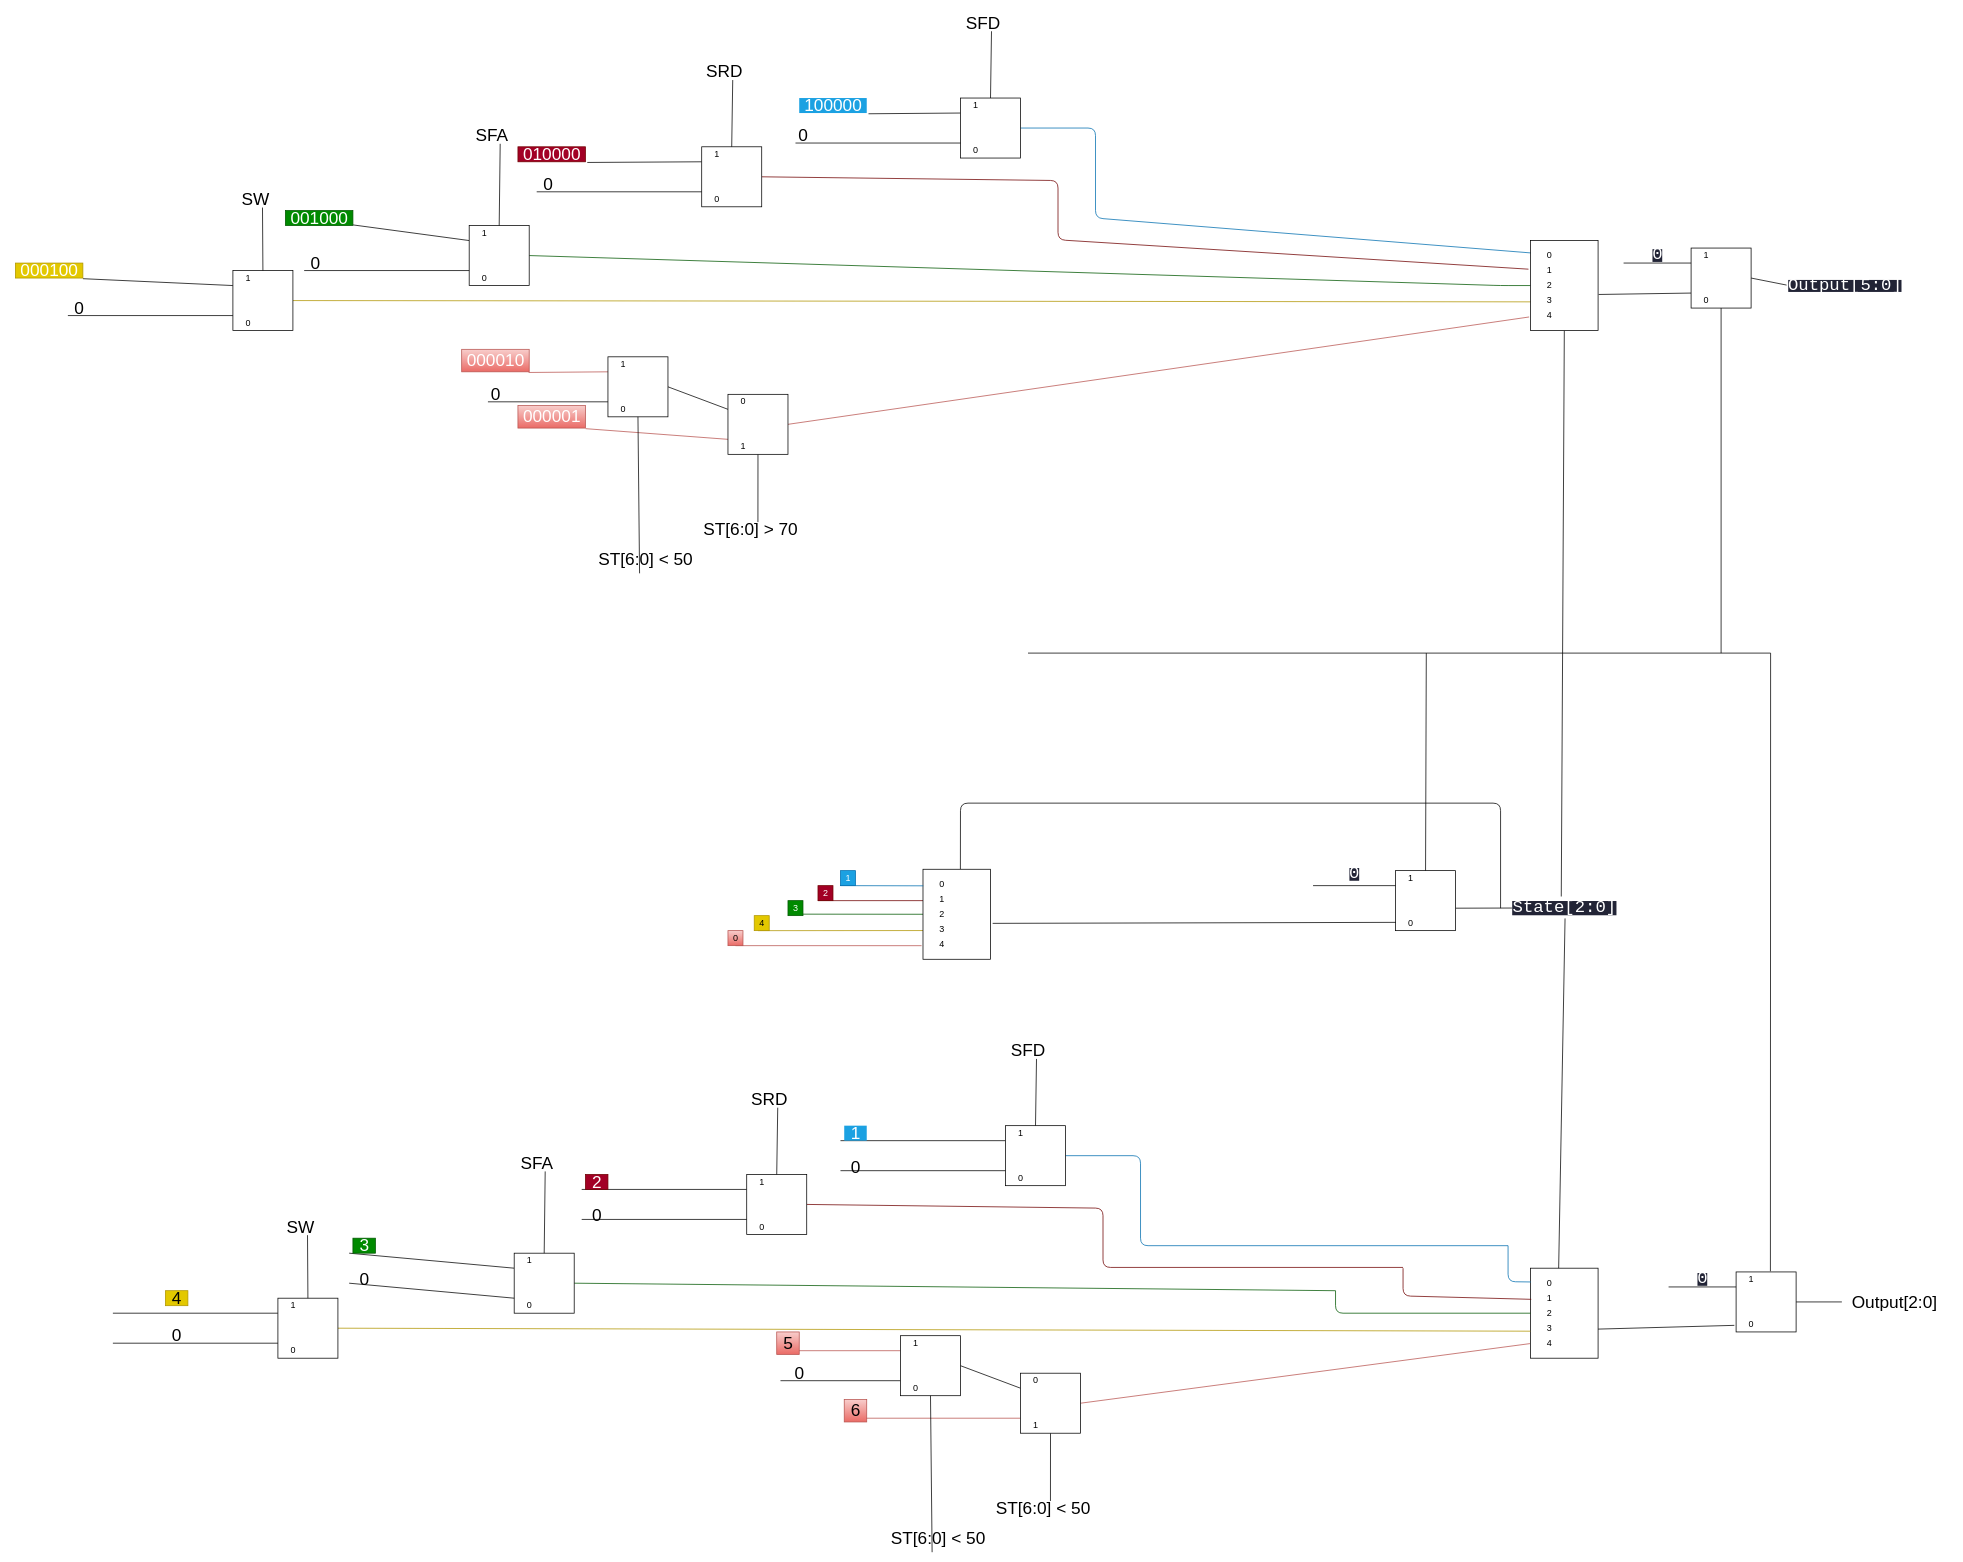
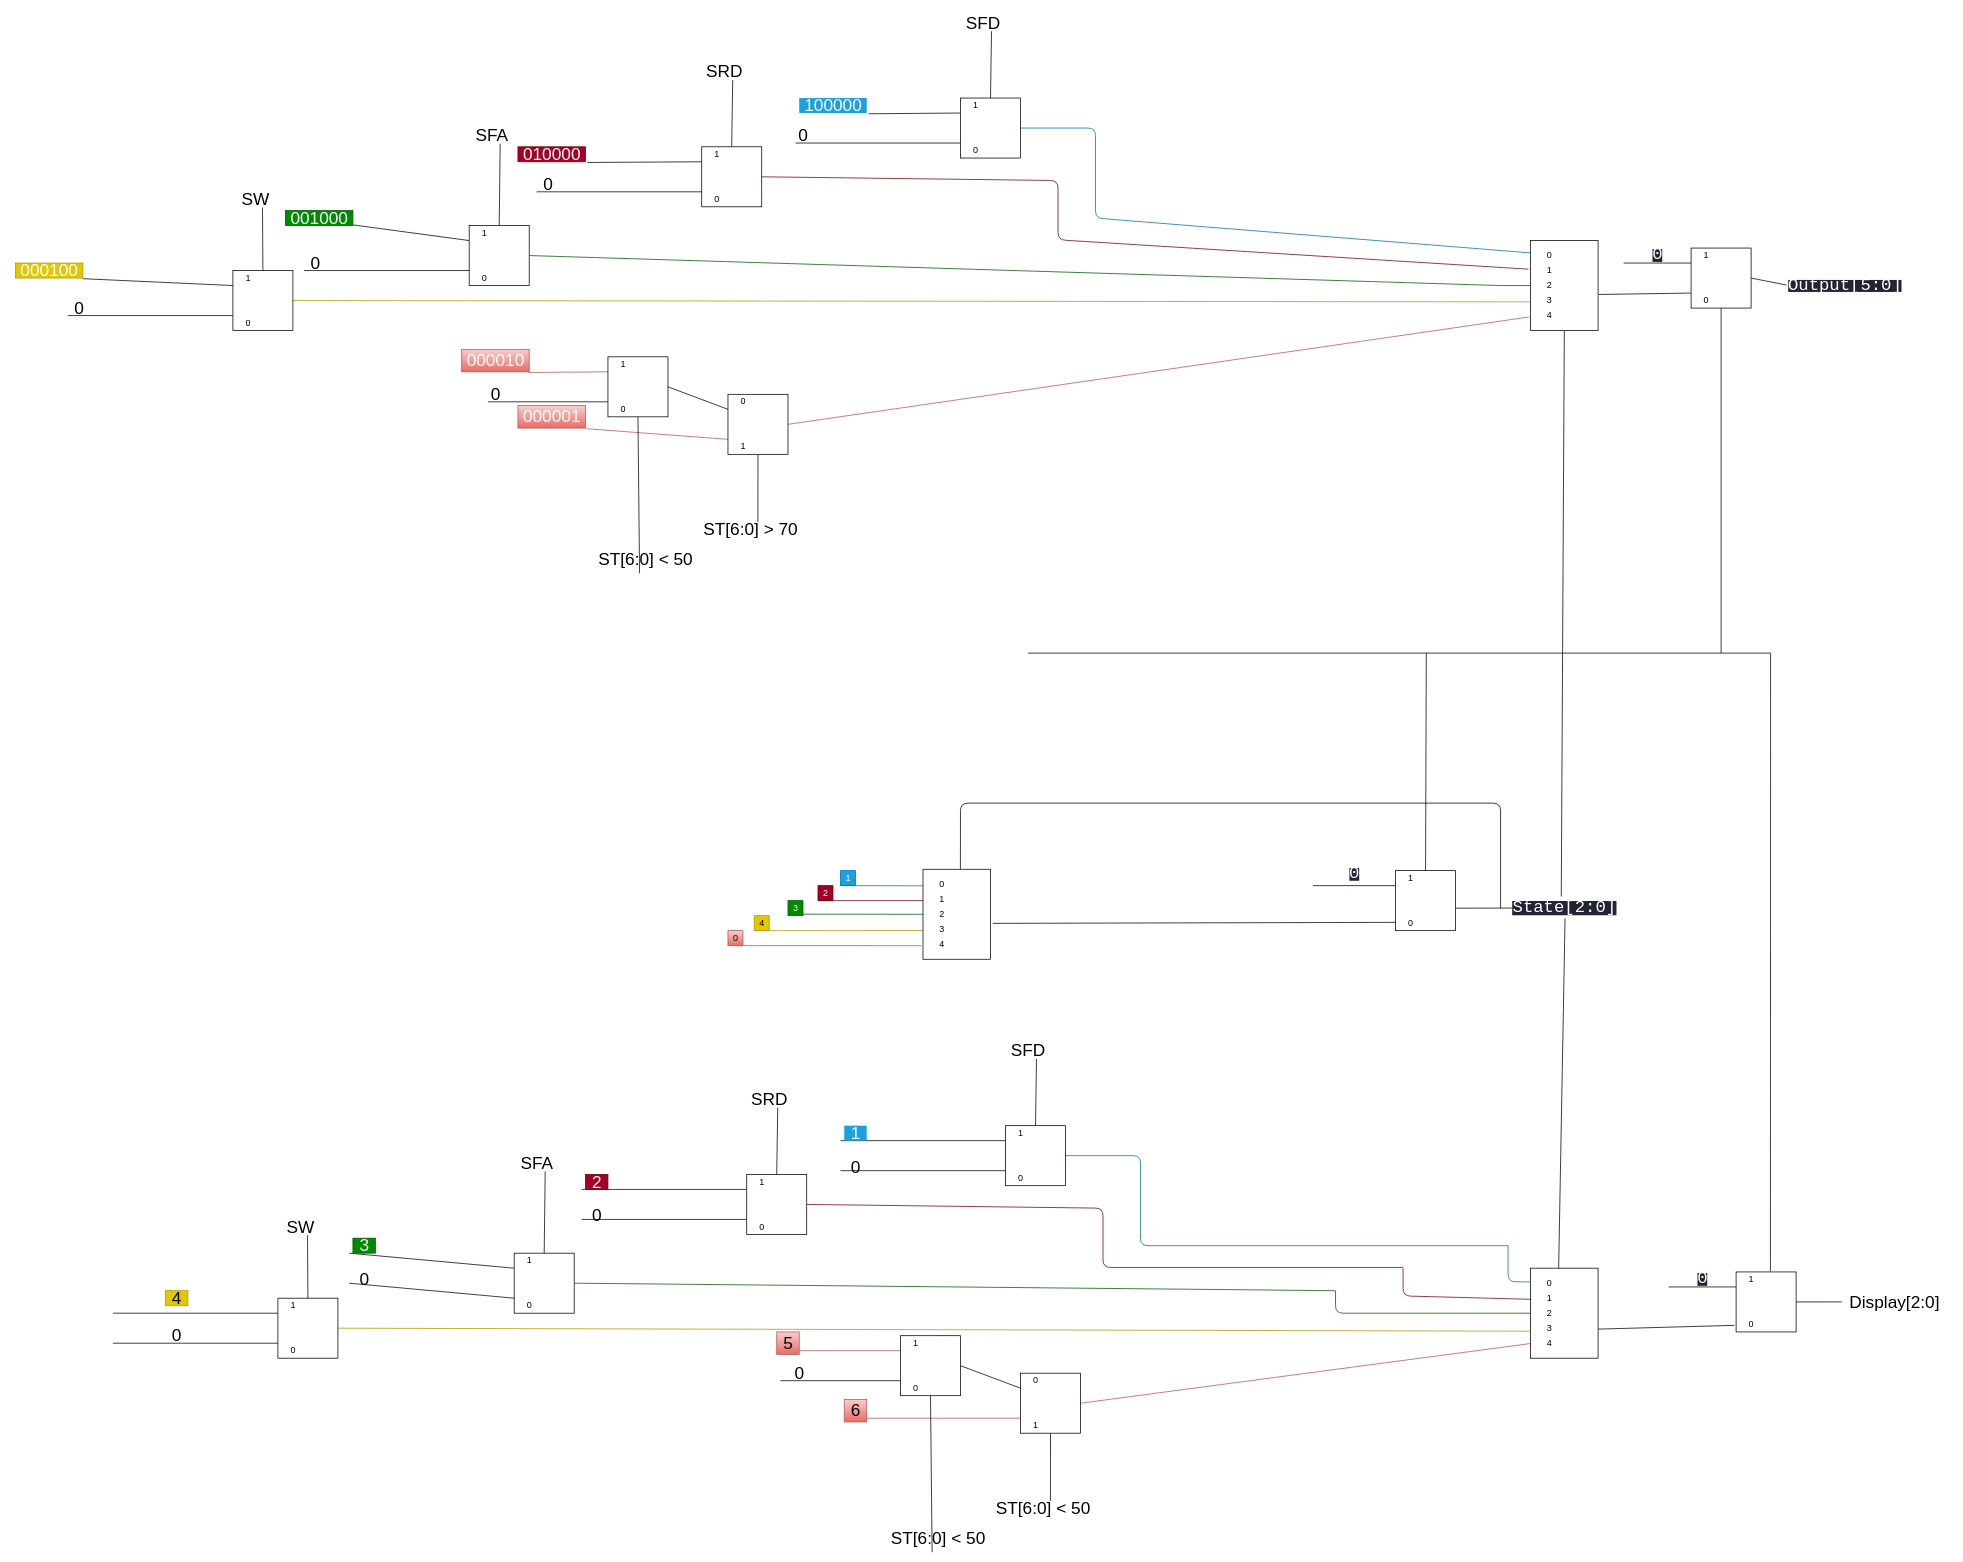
node "Output[2:0]": label "Output[2:0]" -> "Display[2:0]"
